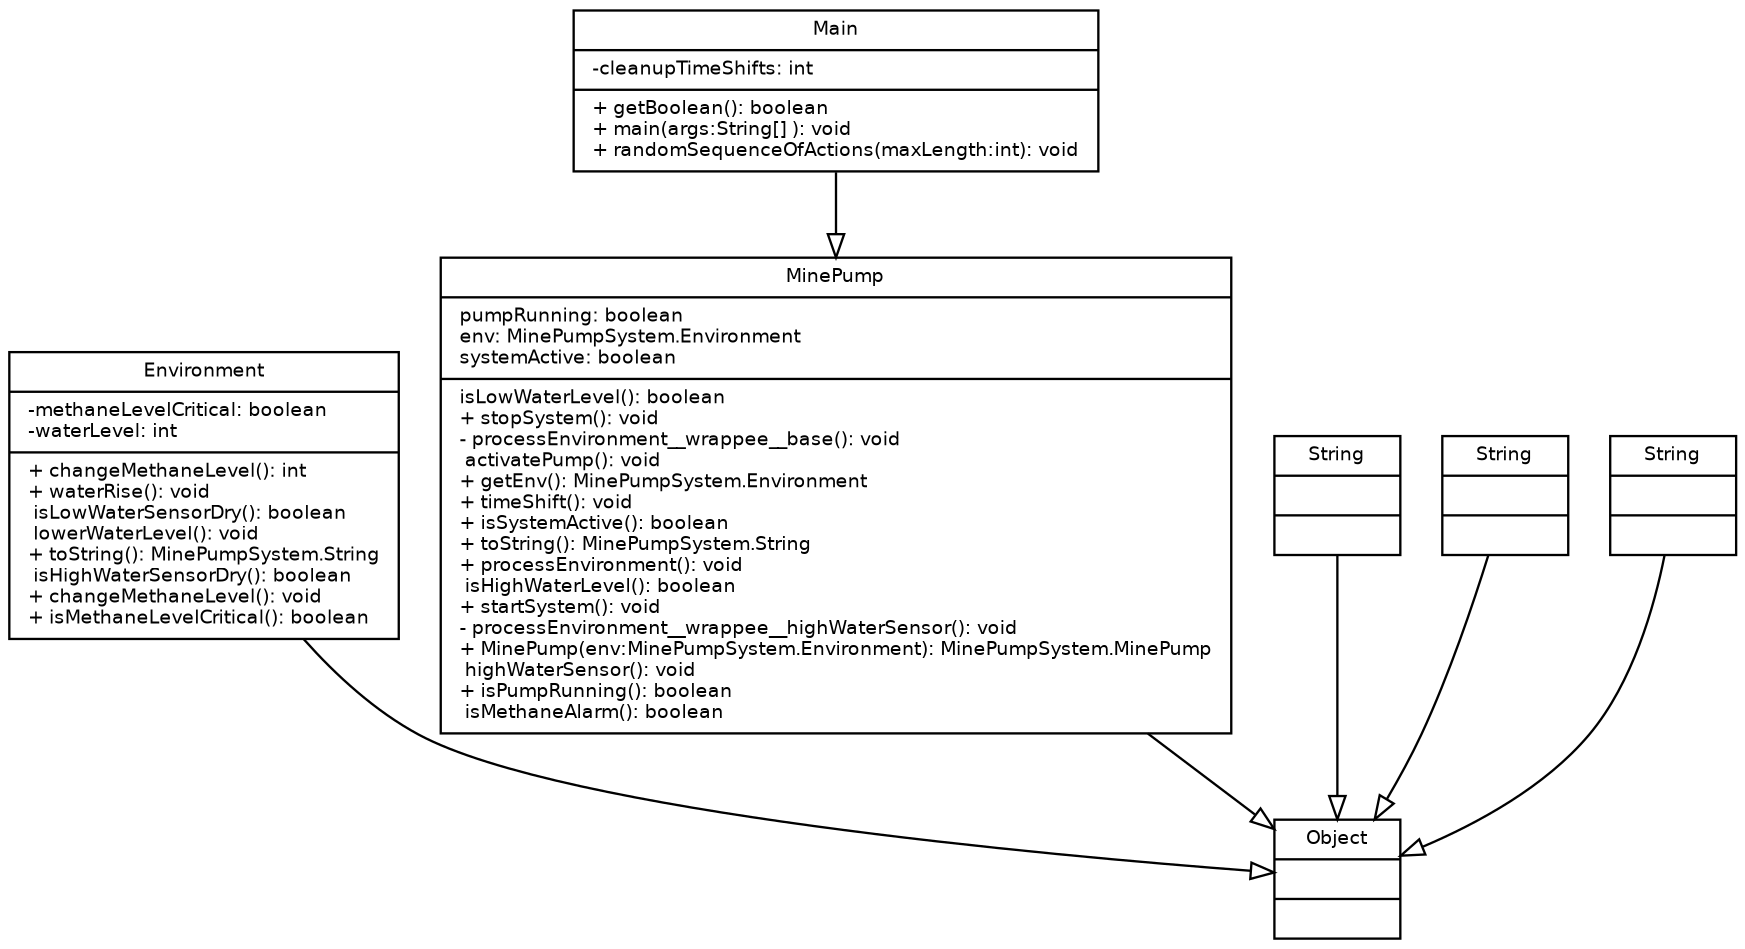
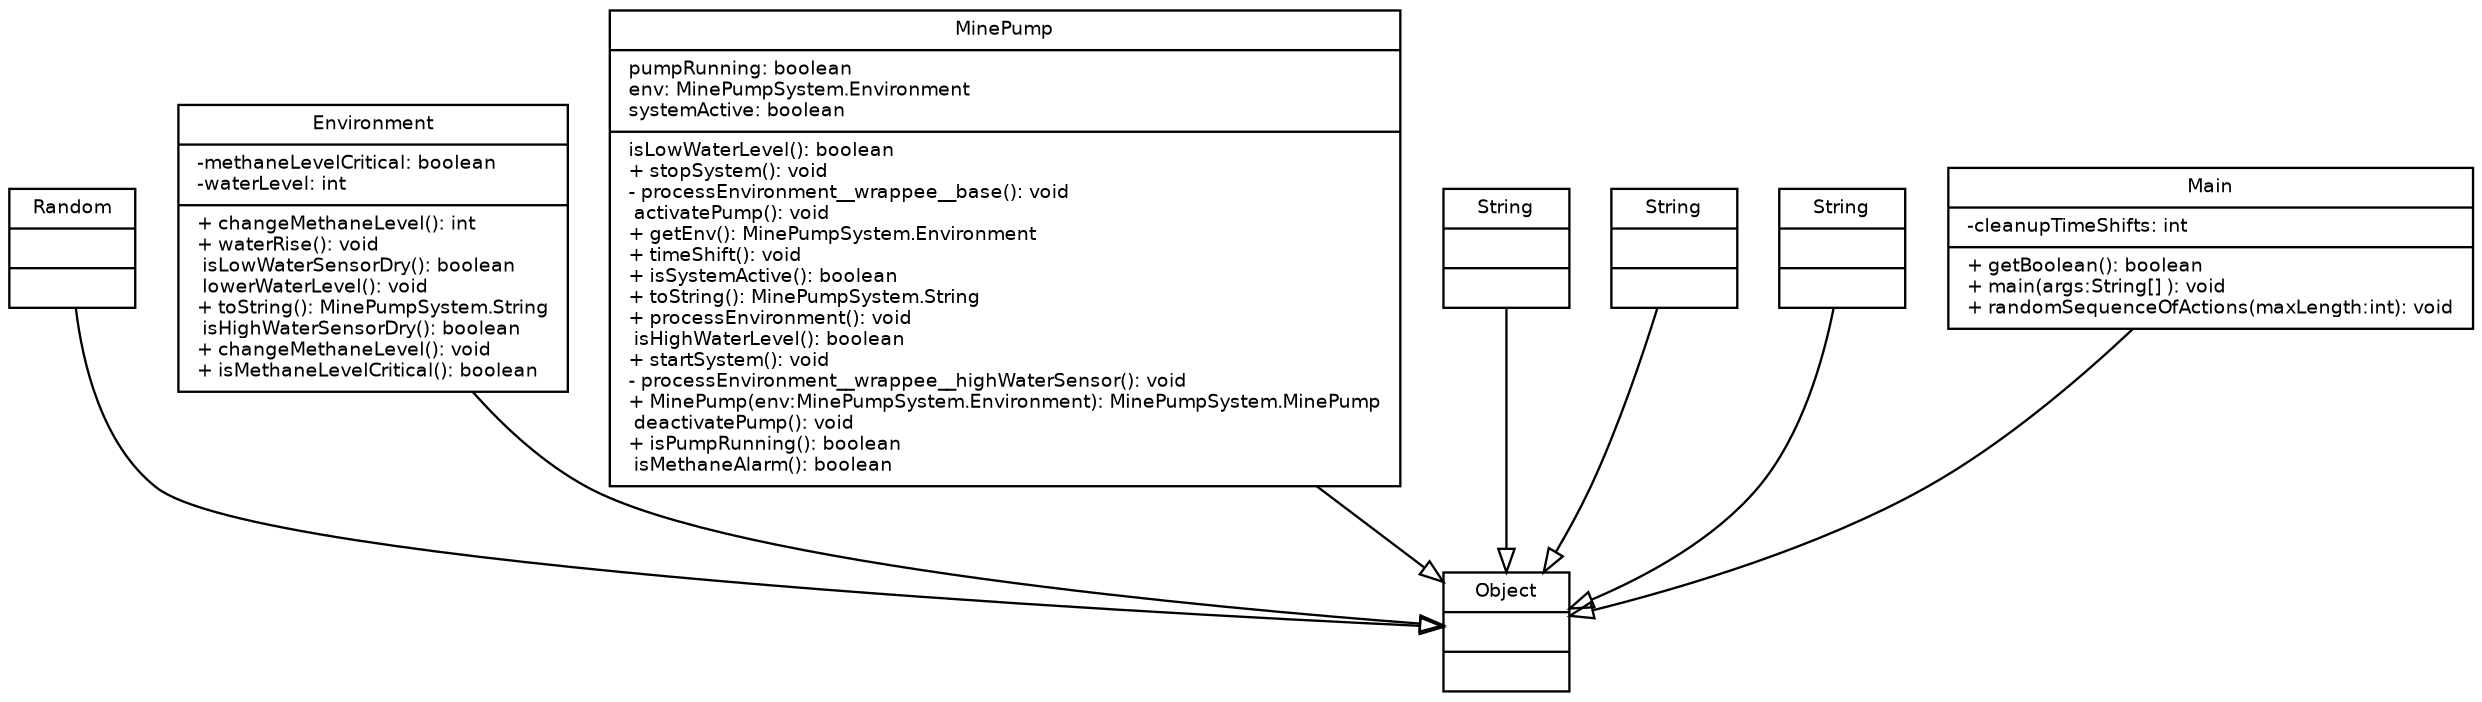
edge "Main" -> "MinePump": now "Main" -> "Object"
node "Random": added
node "MinePump": text "highWaterSensor(): void" -> "deactivatePump(): void"
